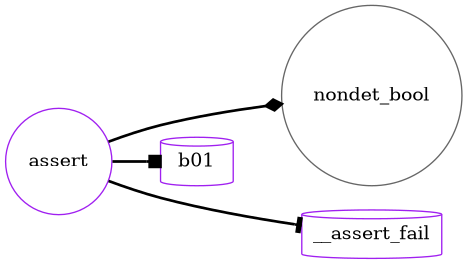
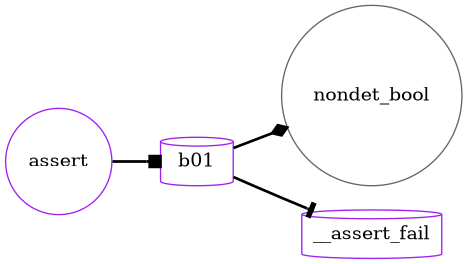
edge "assert" -> "nondet_bool": now "b01" -> "nondet_bool"
edge "assert" -> "__assert_fail": now "b01" -> "__assert_fail"
